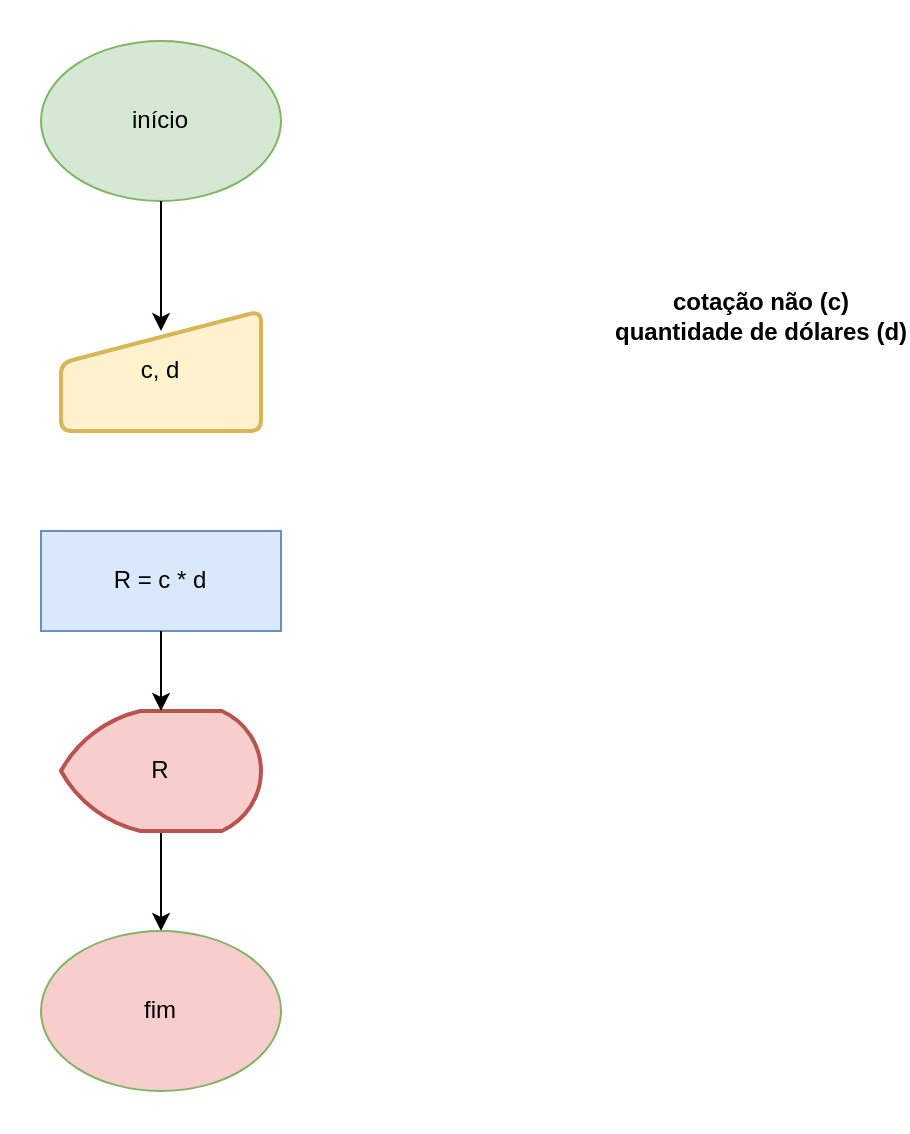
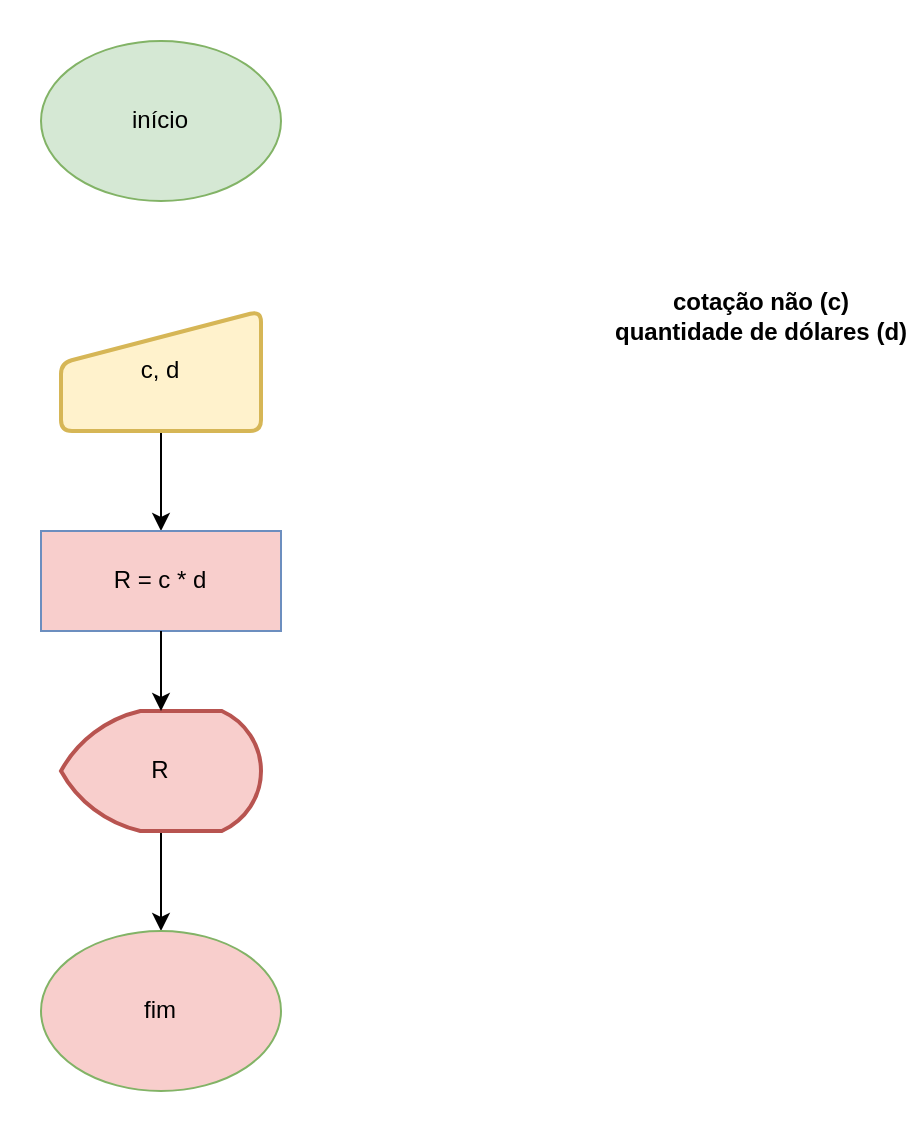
edge "início" -> "c, d": removed
edge "c, d" -> "R = c * d": added
node "R = c * d": fillcolor #dae8fc -> #f8cecc
